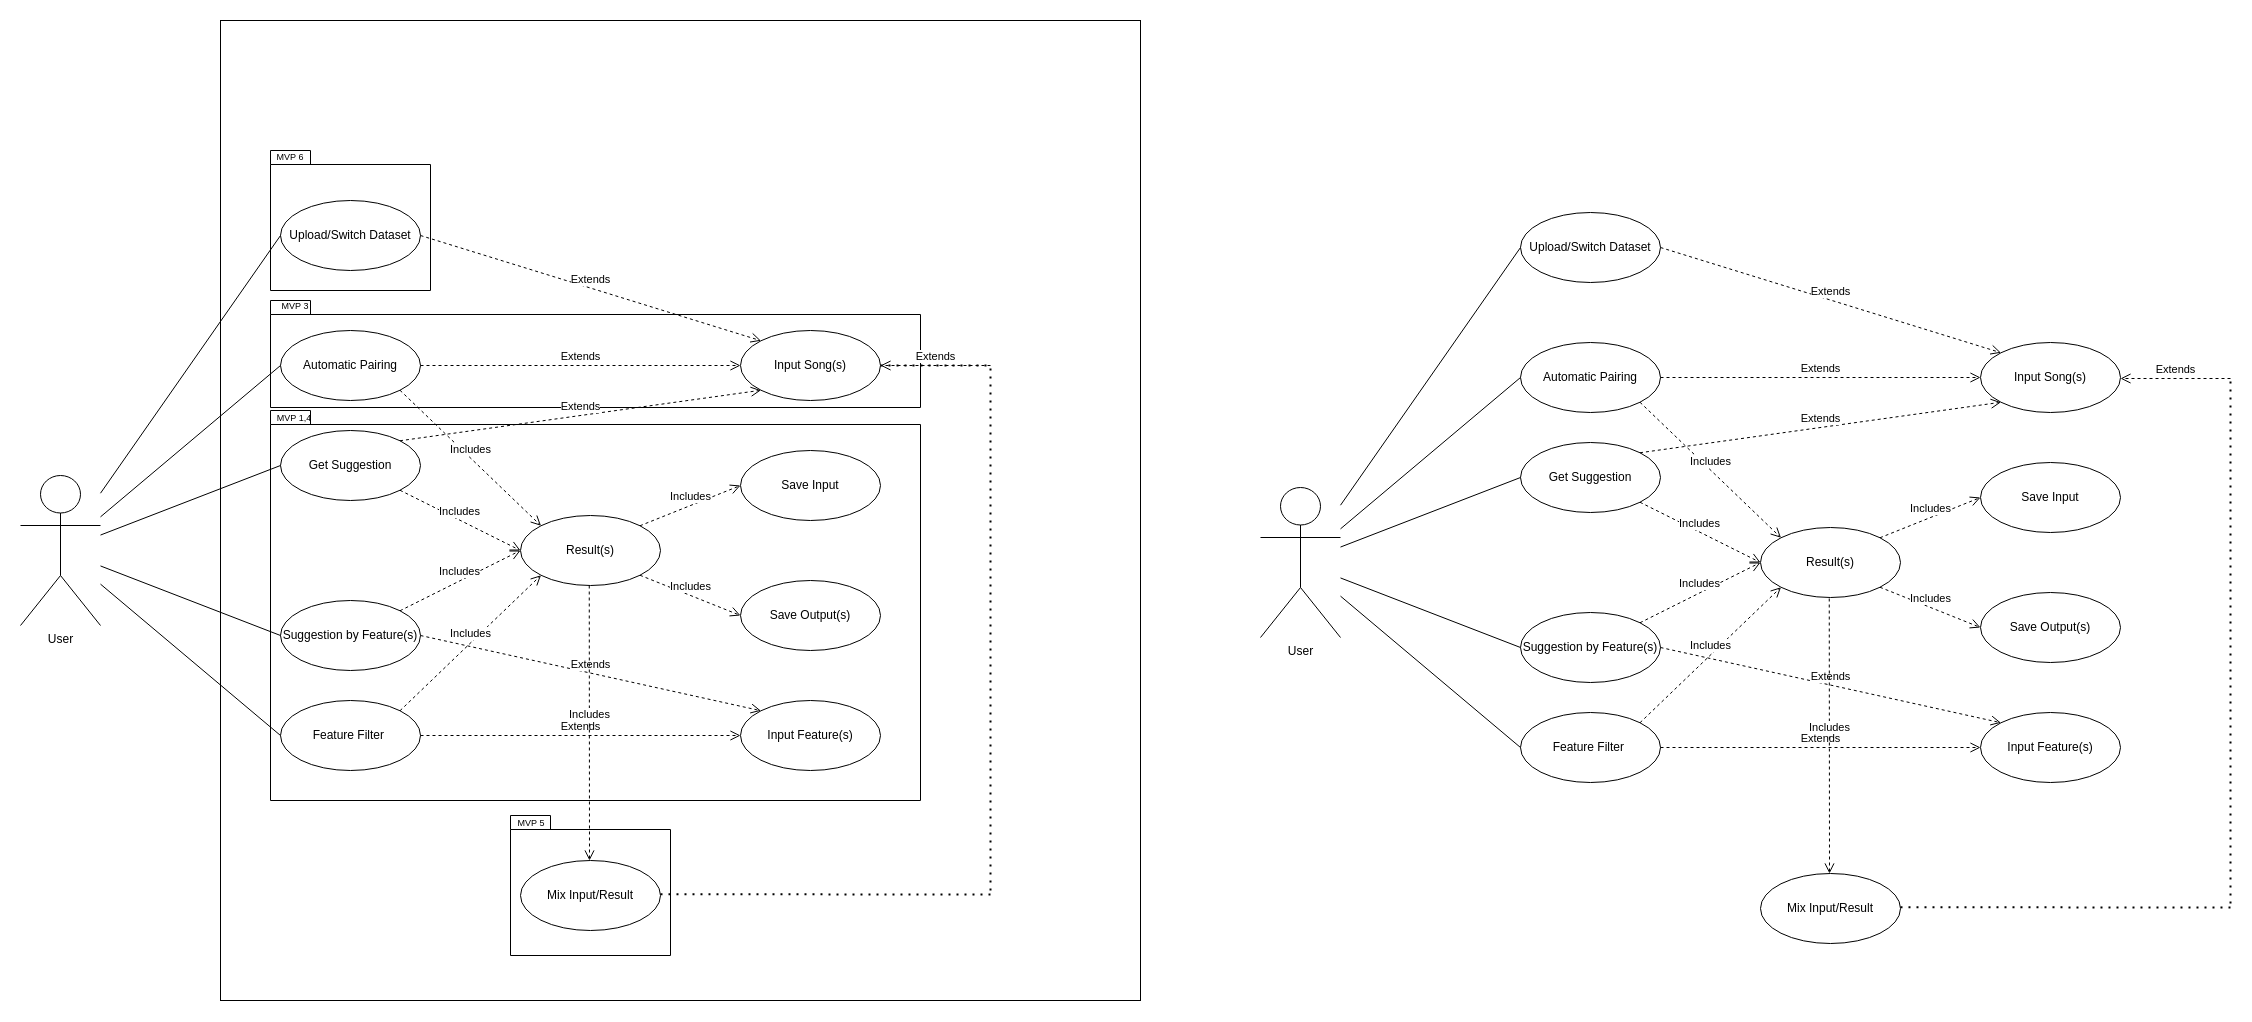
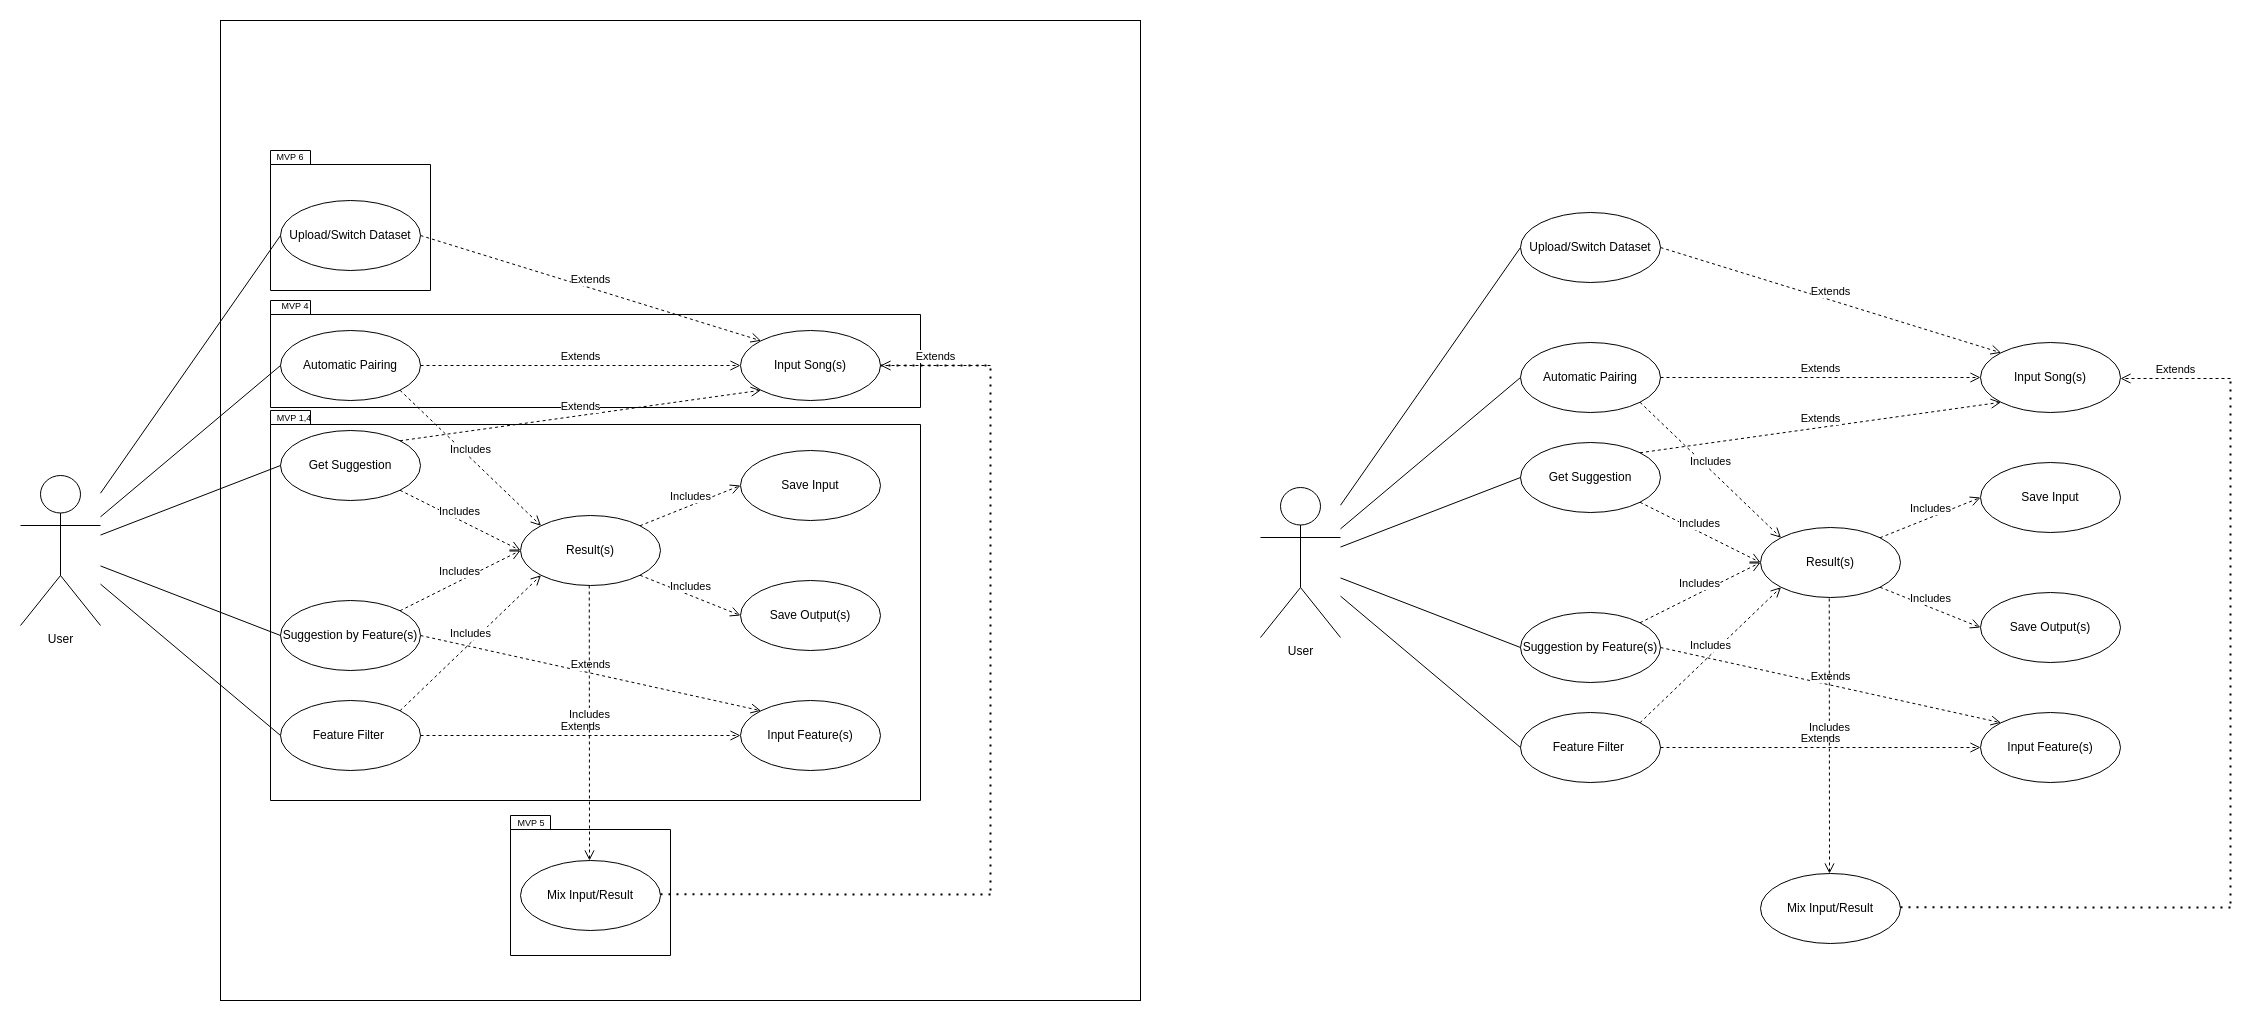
node "MVP 3": label "MVP 3" -> "MVP 4"
